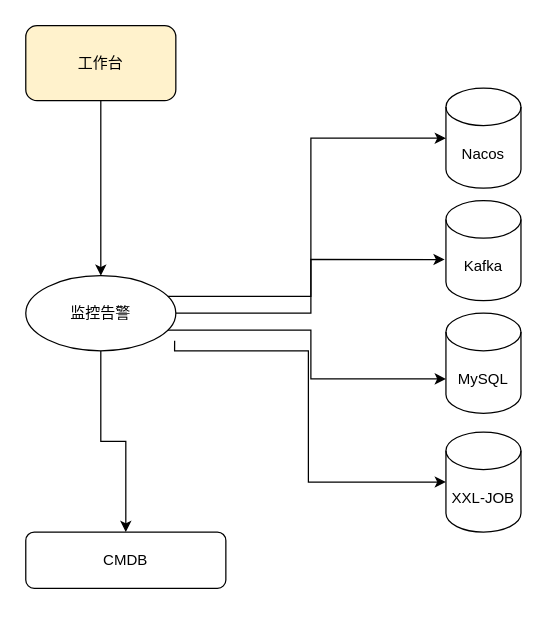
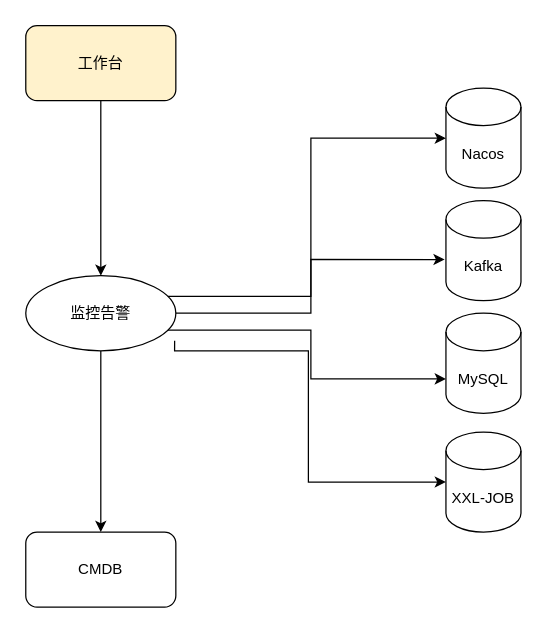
node "CMDB": size 200x56 -> 150x75
